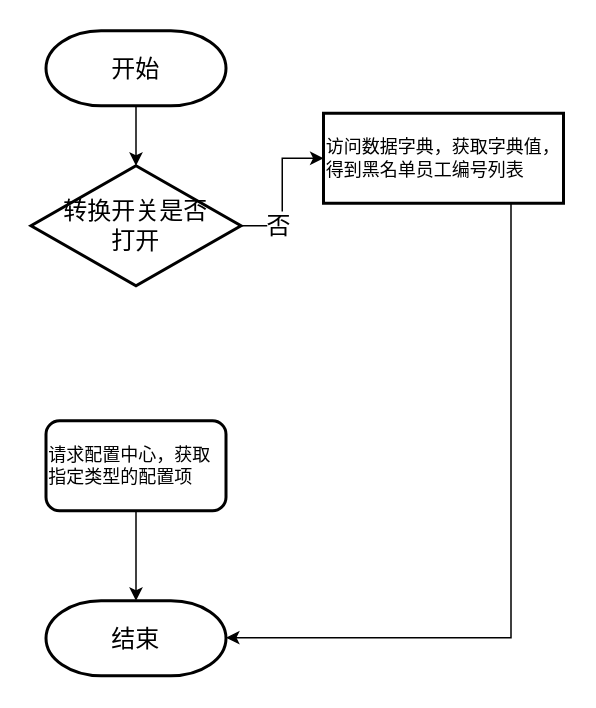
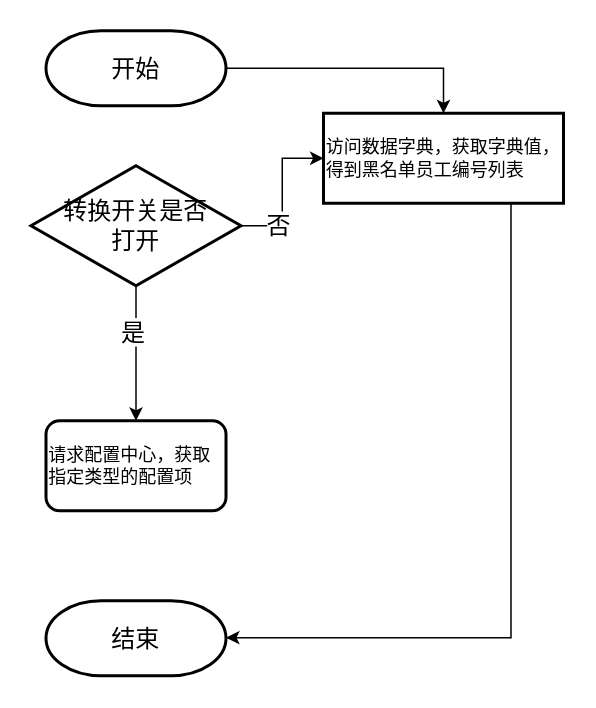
edge "开始" -> "转换开关是否 打开": now "开始" -> "访问数据字典，获取字典值，得到黑名单员工编号列表"
edge "转换开关是否 打开" -> "请求配置中心，获取指定类型的配置项": added, label "是"
edge "请求配置中心，获取指定类型的配置项" -> "结束": removed
